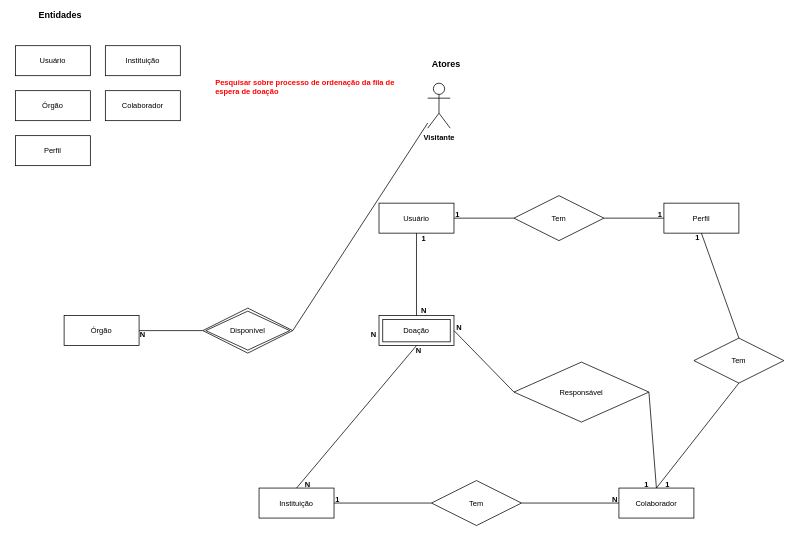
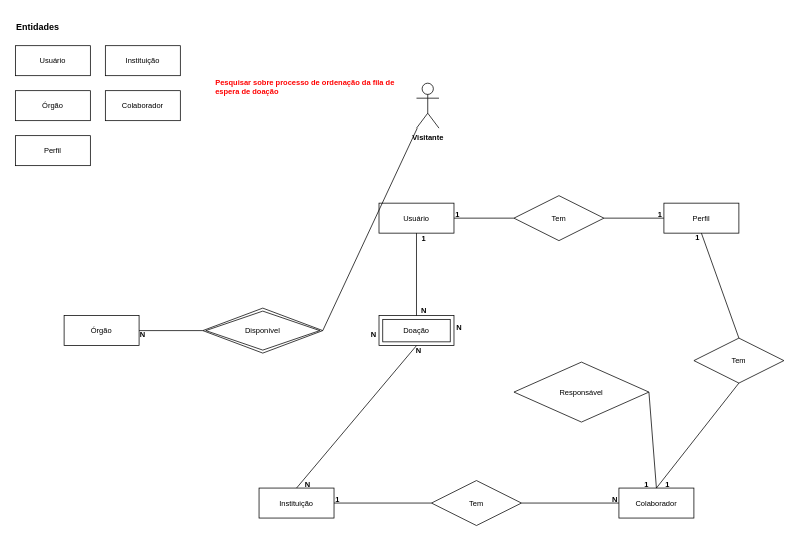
node "Entidades": moved (60, 15) -> (38, 27)
node "Atores": removed
node "Visitante": moved (439, 105) -> (428, 105)
node "Disponível": size 90x45 -> 120x45
edge "Doação" -- "Responsável": removed
